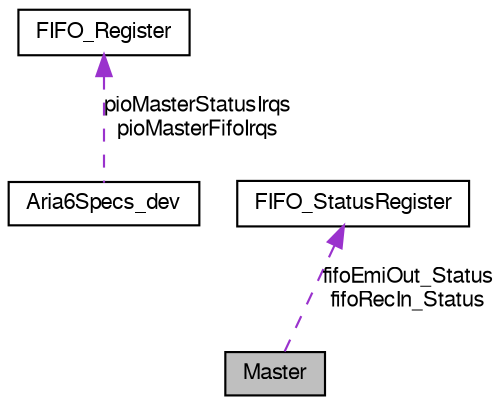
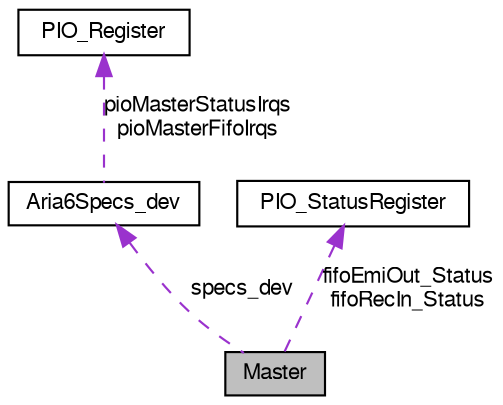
node "FIFO_Register": label "FIFO_Register" -> "PIO_Register"
node "FIFO_StatusRegister": label "FIFO_StatusRegister" -> "PIO_StatusRegister"
edge "Master" -> "Aria6Specs_dev": added, label "specs_dev"
